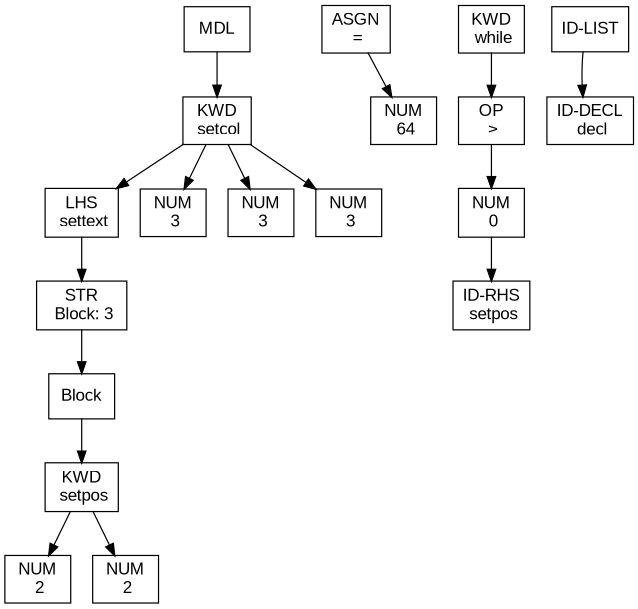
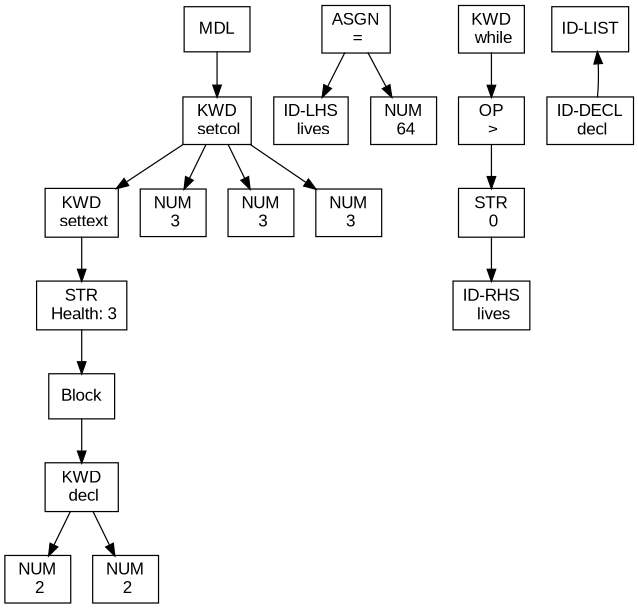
edge "ID-LIST" -> "ID-DECL decl": reversed
node "ID-LHS lives": added
node "LHS settext": label "LHS settext" -> "KWD settext"
node "NUM 0": label "NUM 0" -> "STR 0"
node "STR Block: 3": label "STR Block: 3" -> "STR Health: 3"
node "ID-RHS setpos": label "ID-RHS setpos" -> "ID-RHS lives"
node "KWD setpos": label "KWD setpos" -> "KWD decl"
